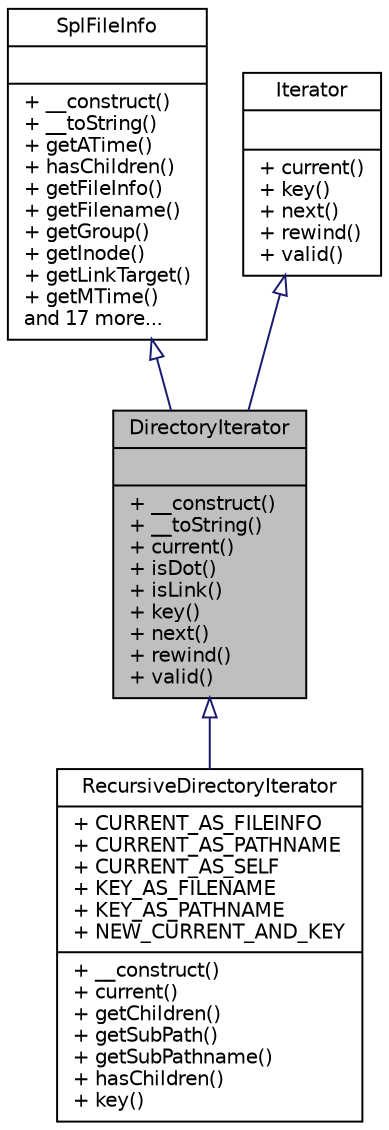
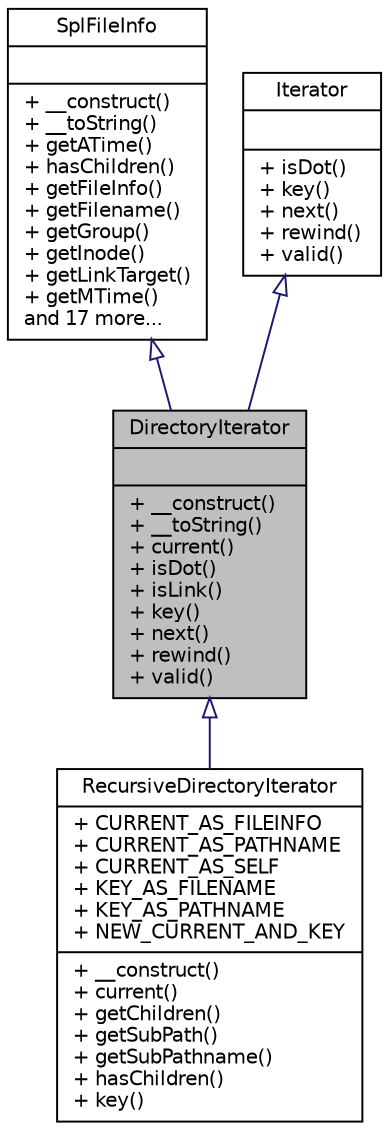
node "Iterator": text "+ current()" -> "+ isDot()"
